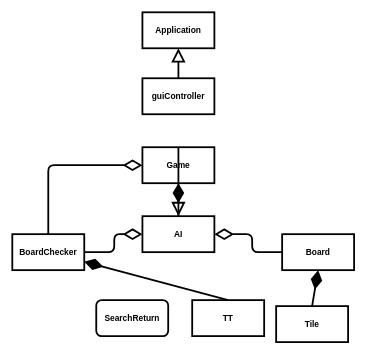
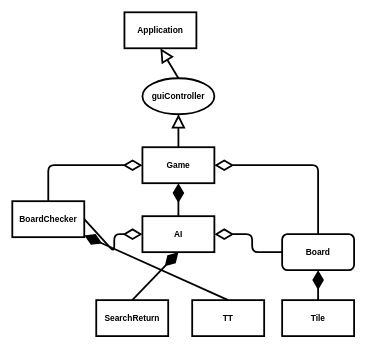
node "Application": moved (179, 30) -> (161, 30)
node "guiController": shape rectangle -> ellipse
edge "Game" -> "AI": now "Game" -> "guiController"
edge "Board" -> "Game": added
node "BoardChecker": moved (48, 252) -> (48, 219)
node "Board": shape rectangle -> rounded rectangle
edge "SearchReturn" -> "AI": added
node "SearchReturn": shape rounded rectangle -> rectangle
node "Tile": moved (312, 324) -> (318, 318)
